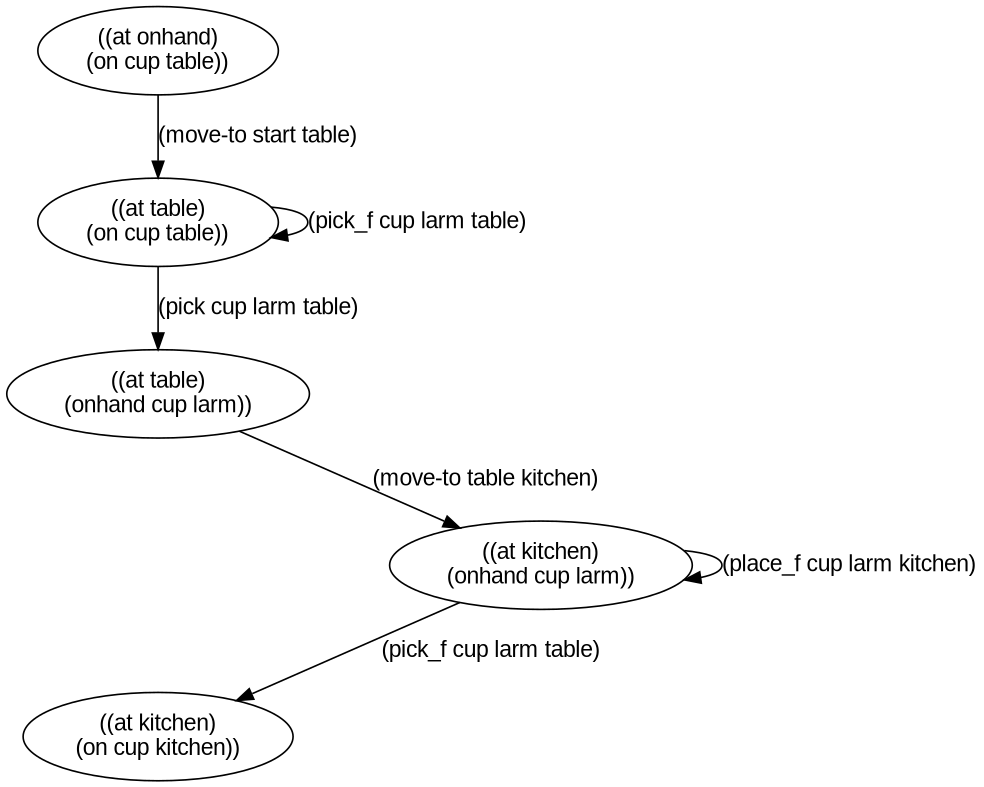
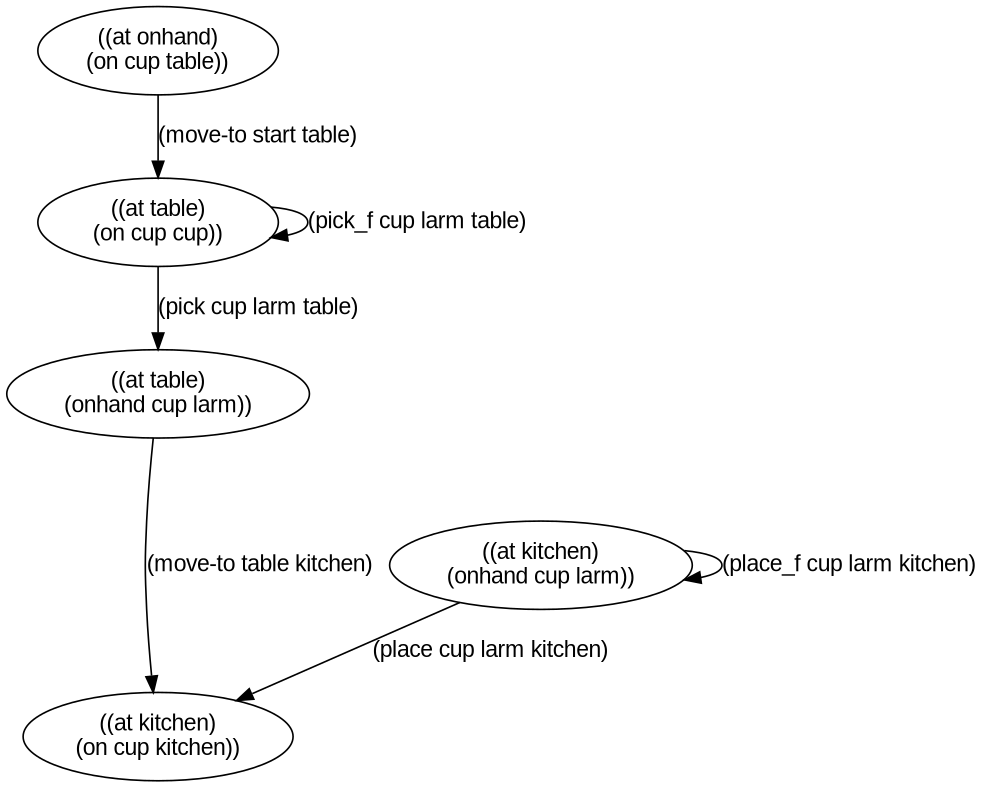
node "((at table) (on cup table))": label "((at table) (on cup table))" -> "((at table) (on cup cup))"
edge "((at table) (onhand cup larm))" -> "((at kitchen) (onhand cup larm))": now "((at table) (onhand cup larm))" -> "((at kitchen) (on cup kitchen))"
edge "((at kitchen) (onhand cup larm))" -> "((at kitchen) (on cup kitchen))": label "(pick_f cup larm table)" -> "(place cup larm kitchen)"
